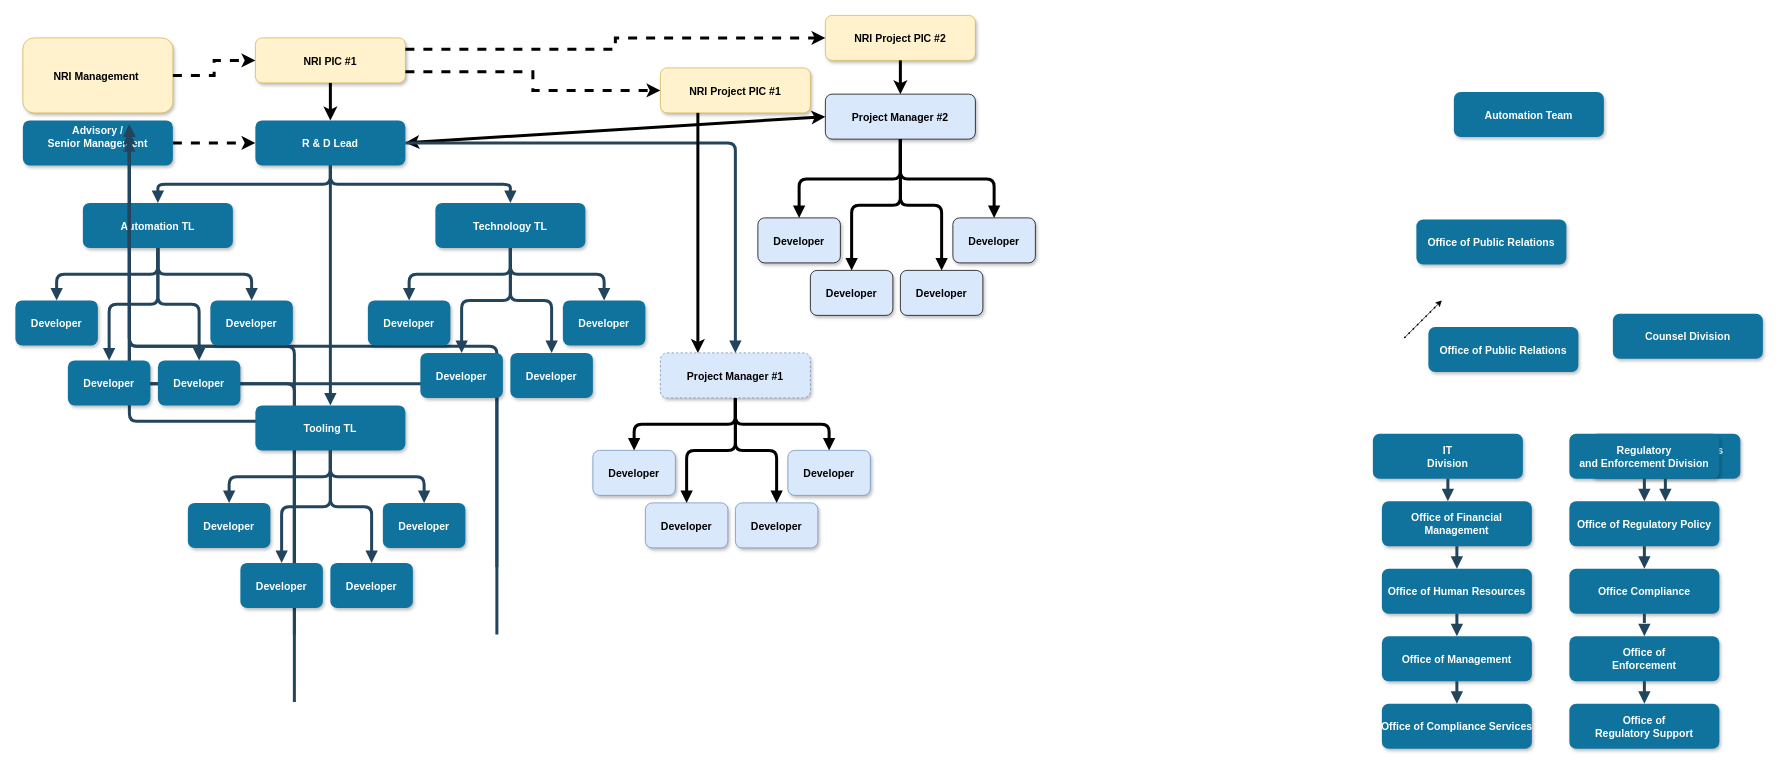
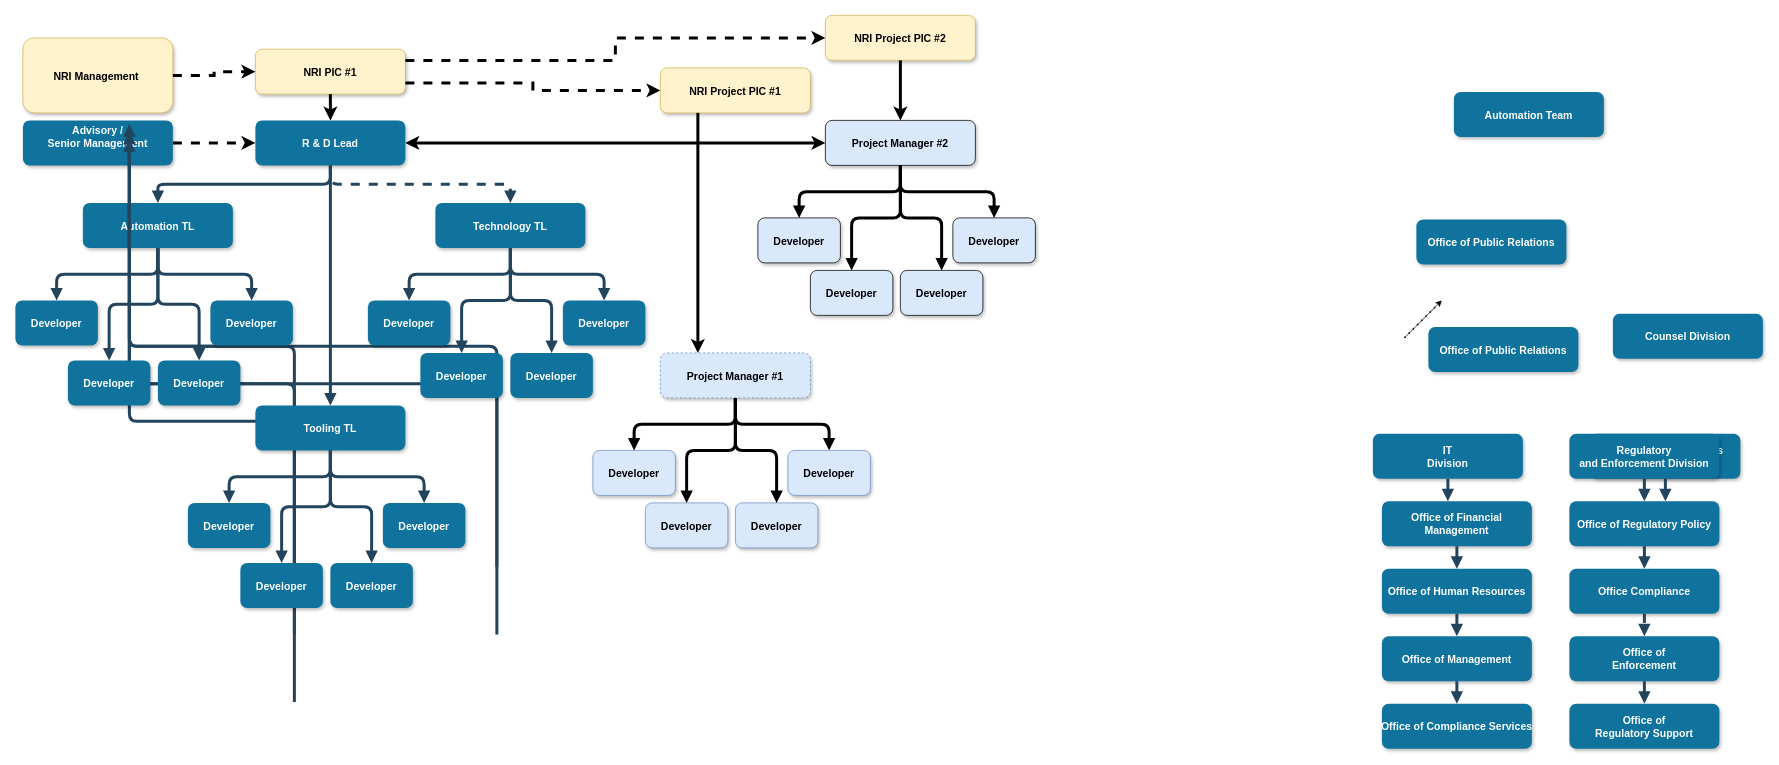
node "NRI PIC #1": moved (330, 60) -> (330, 72)
node "Project Manager #2": moved (900, 117) -> (900, 143)
edge "R & D Lead" -> "Technology TL": style solid -> dashed
edge "R & D Lead" -> "Project Manager #1": removed
